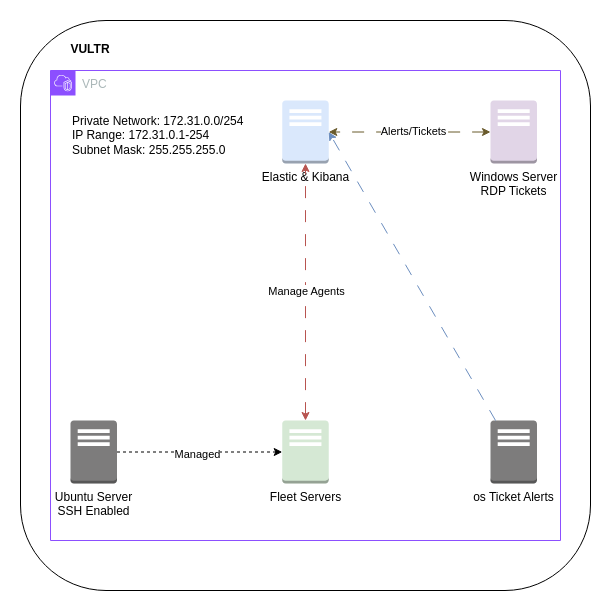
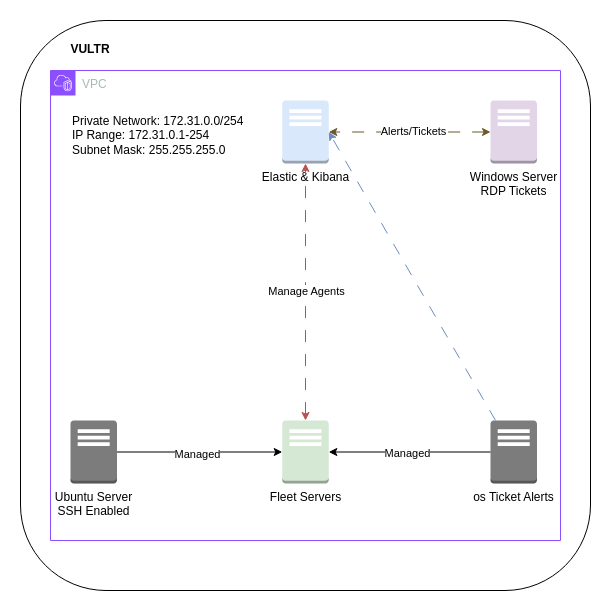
edge "Ubuntu Server SSH Enabled" -> "Fleet Servers": style dashed -> solid
edge "os Ticket Alerts" -> "Fleet Servers": added, label "Managed"
